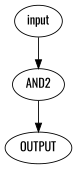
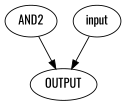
edge "input" -> "AND2": now "input" -> "OUTPUT"
